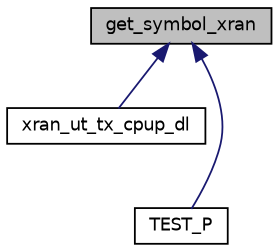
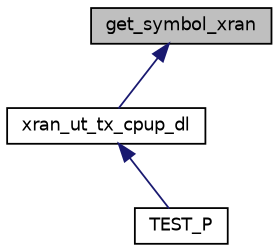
edge "TEST_P" -> "get_symbol_xran": now "TEST_P" -> "xran_ut_tx_cpup_dl"
